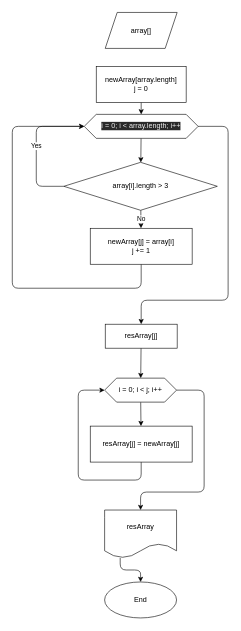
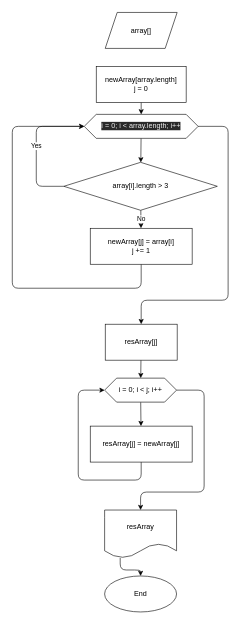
node "resArray[j]": size 72x24 -> 72x36
node "End": moved (141, 600) -> (141, 594)
